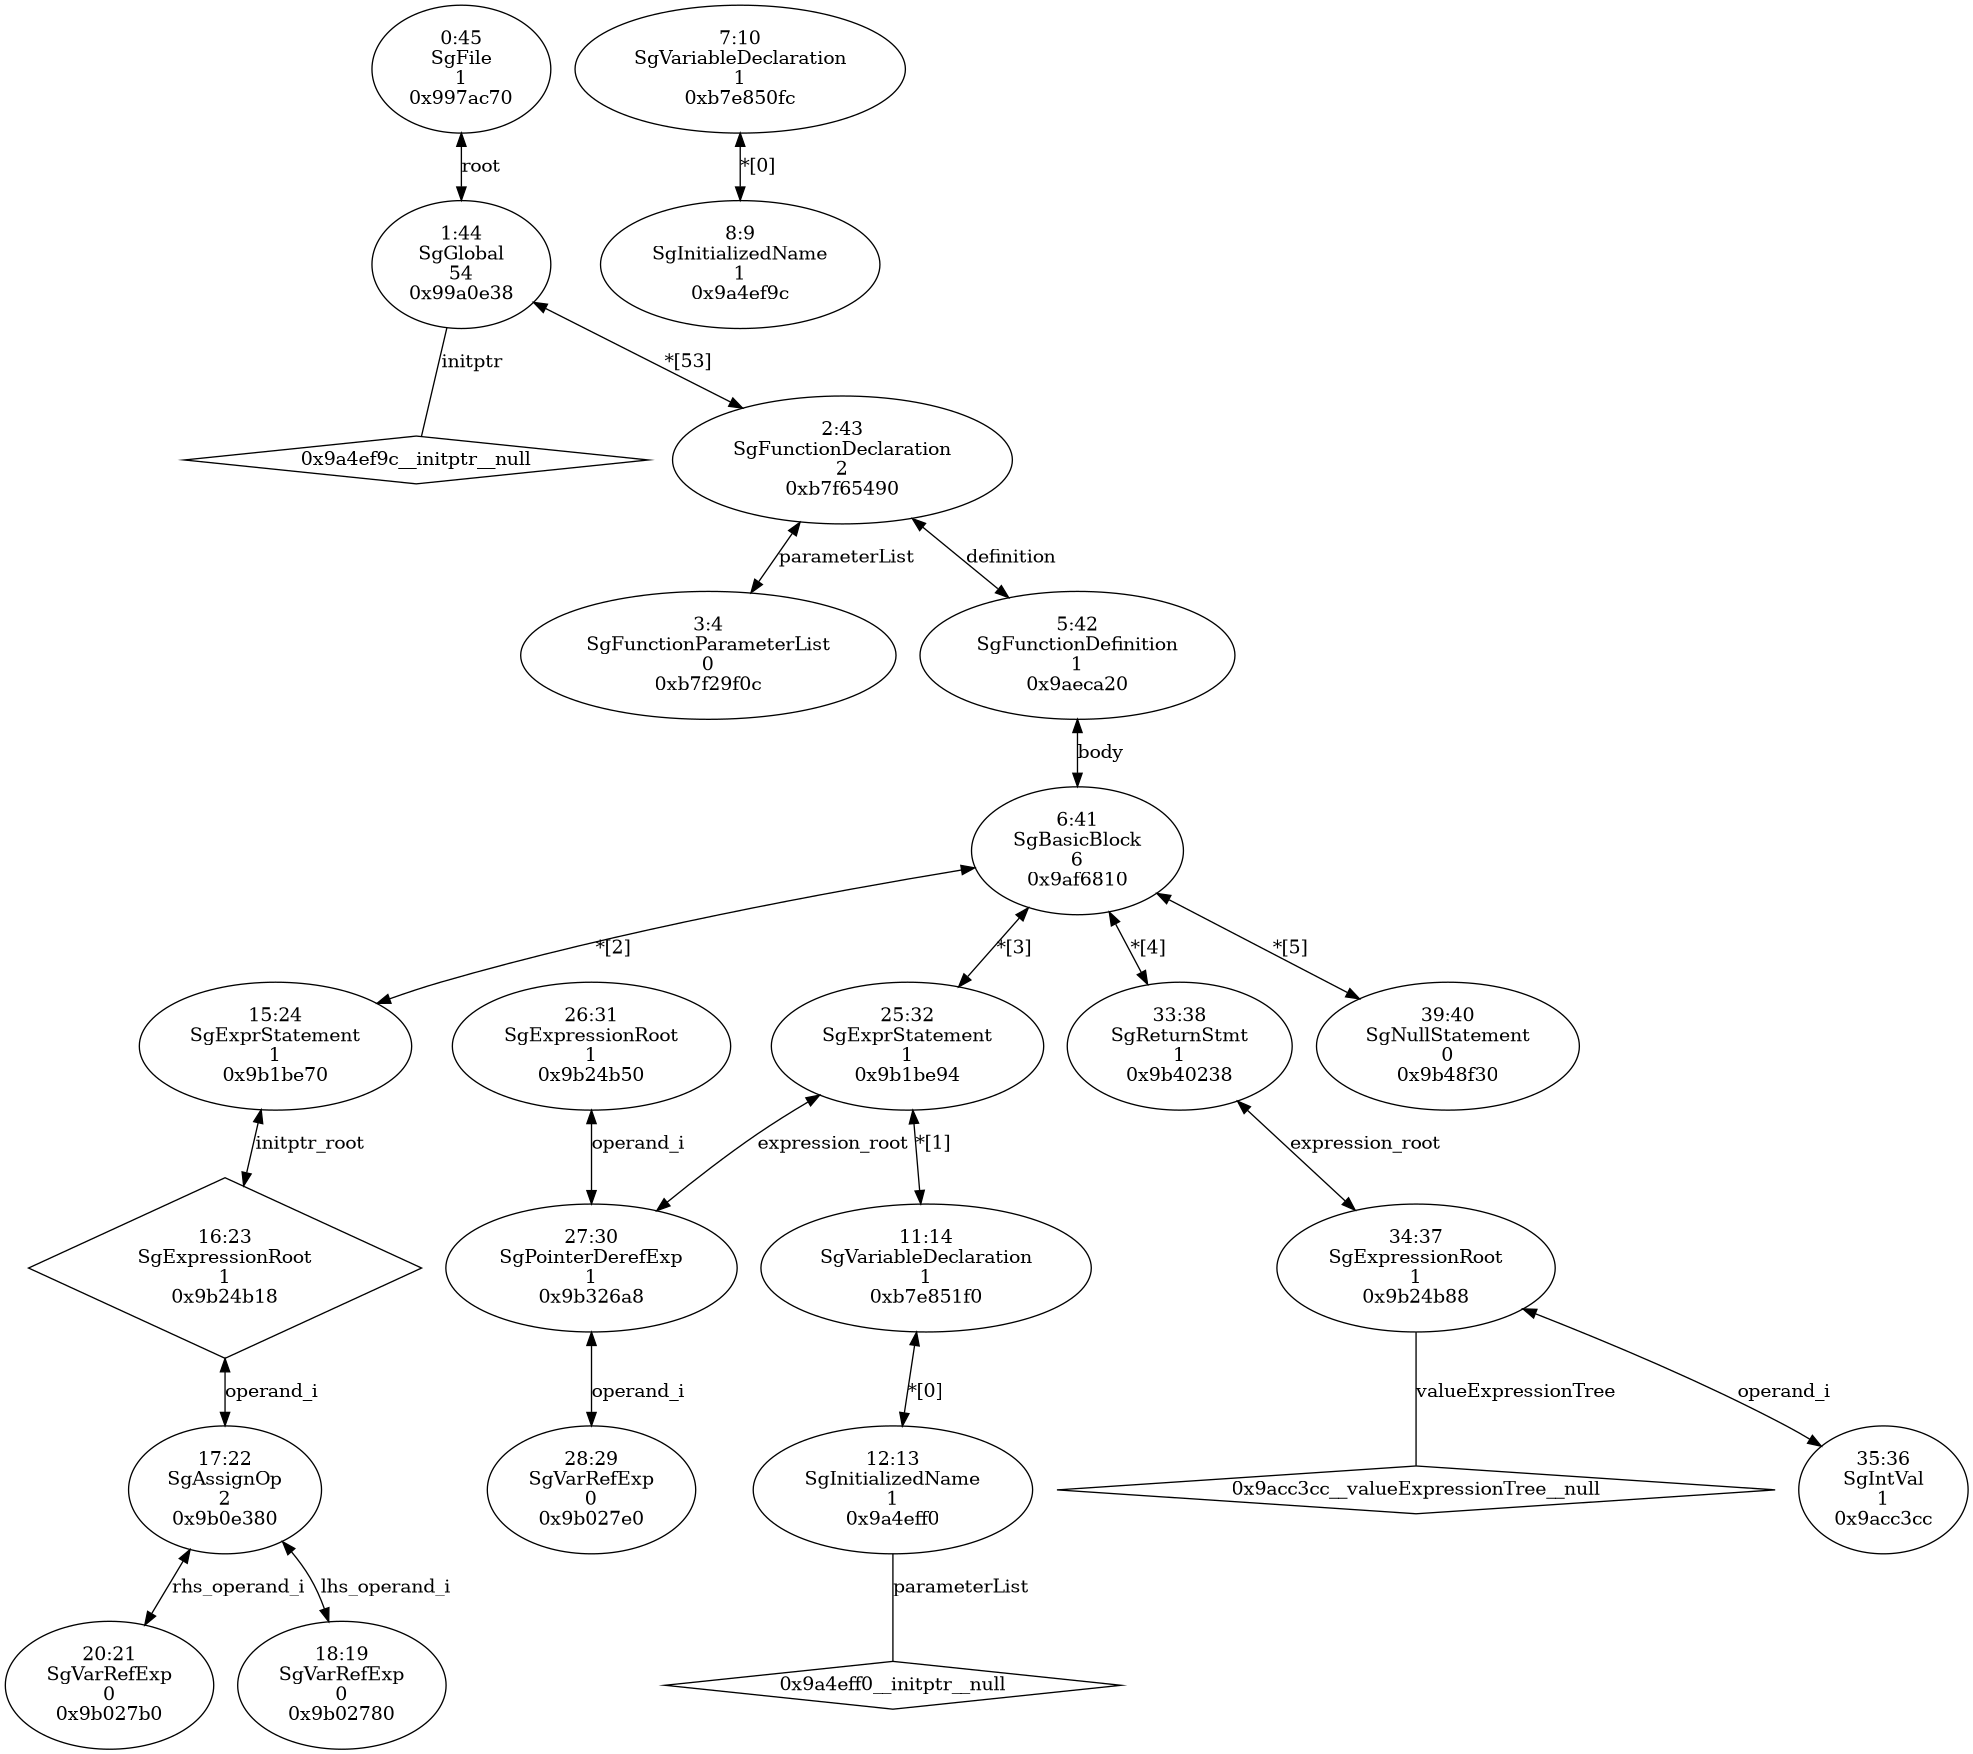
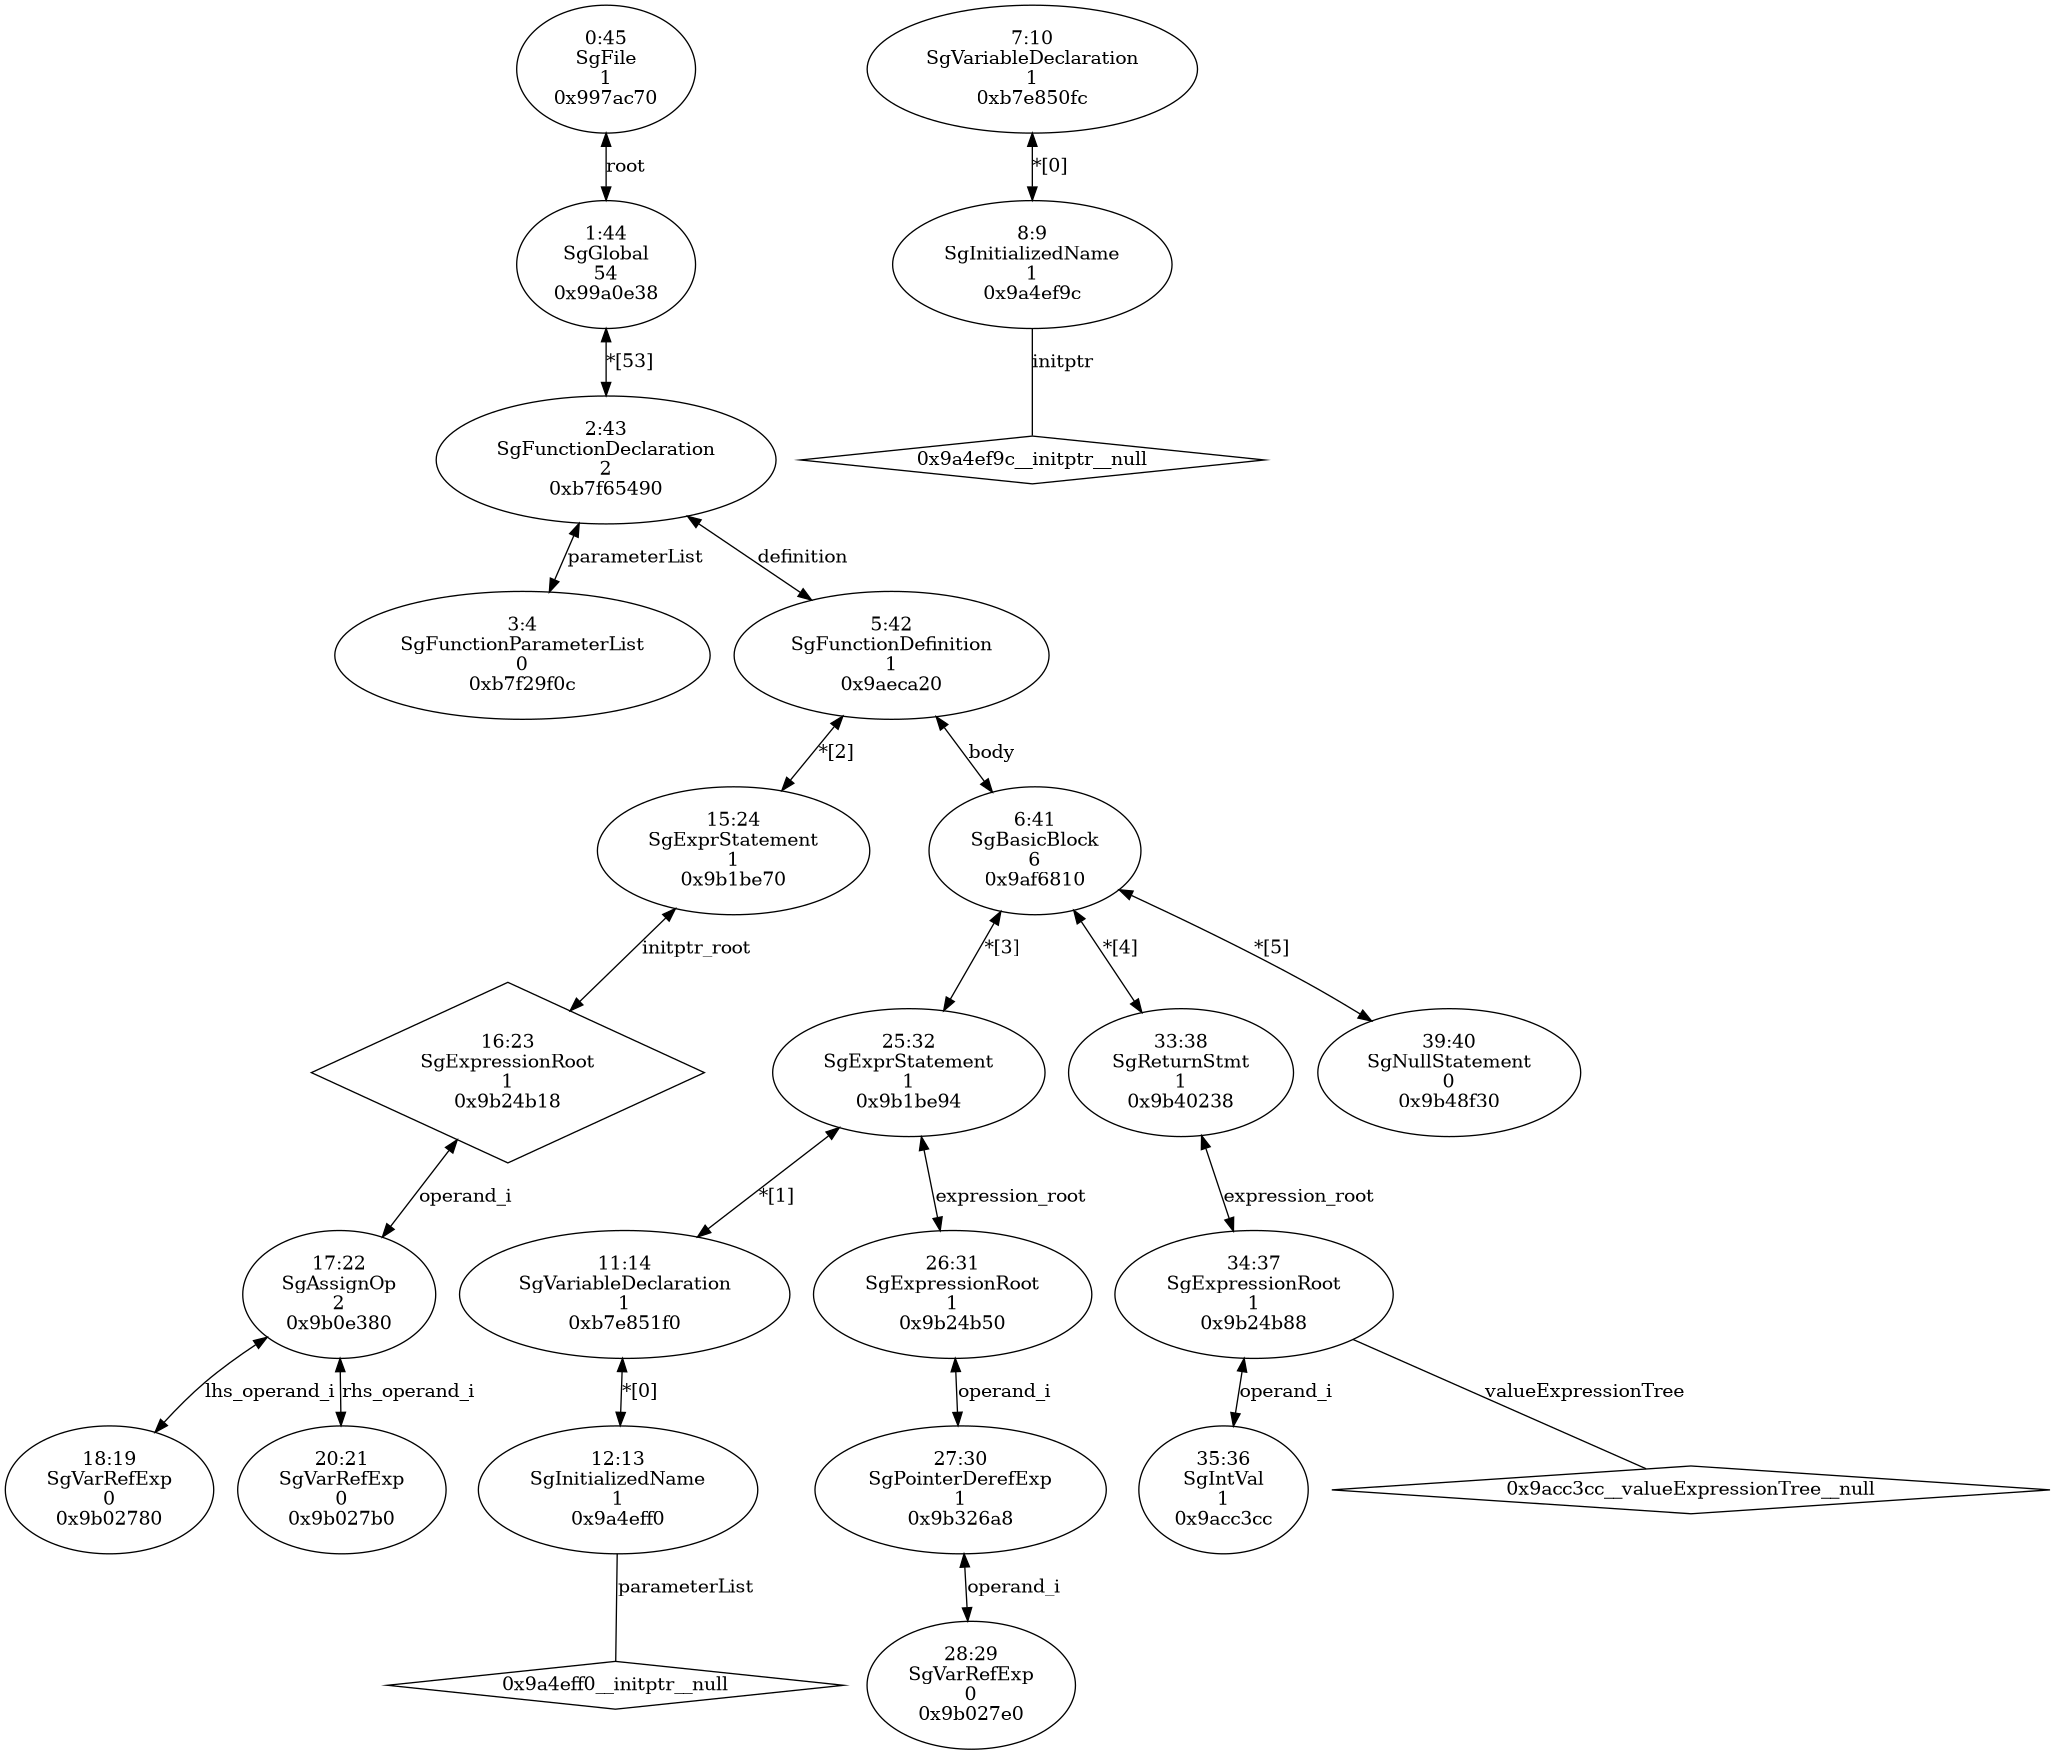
edge "1:44 SgGlobal 54 0x99a0e38" -- "0x9a4ef9c__initptr__null": now "8:9 SgInitializedName 1 0x9a4ef9c" -- "0x9a4ef9c__initptr__null"
edge "6:41 SgBasicBlock 6 0x9af6810" -- "15:24 SgExprStatement 1 0x9b1be70": now "5:42 SgFunctionDefinition 1 0x9aeca20" -- "15:24 SgExprStatement 1 0x9b1be70"
edge "25:32 SgExprStatement 1 0x9b1be94" -- "27:30 SgPointerDerefExp 1 0x9b326a8": now "25:32 SgExprStatement 1 0x9b1be94" -- "26:31 SgExpressionRoot 1 0x9b24b50"
